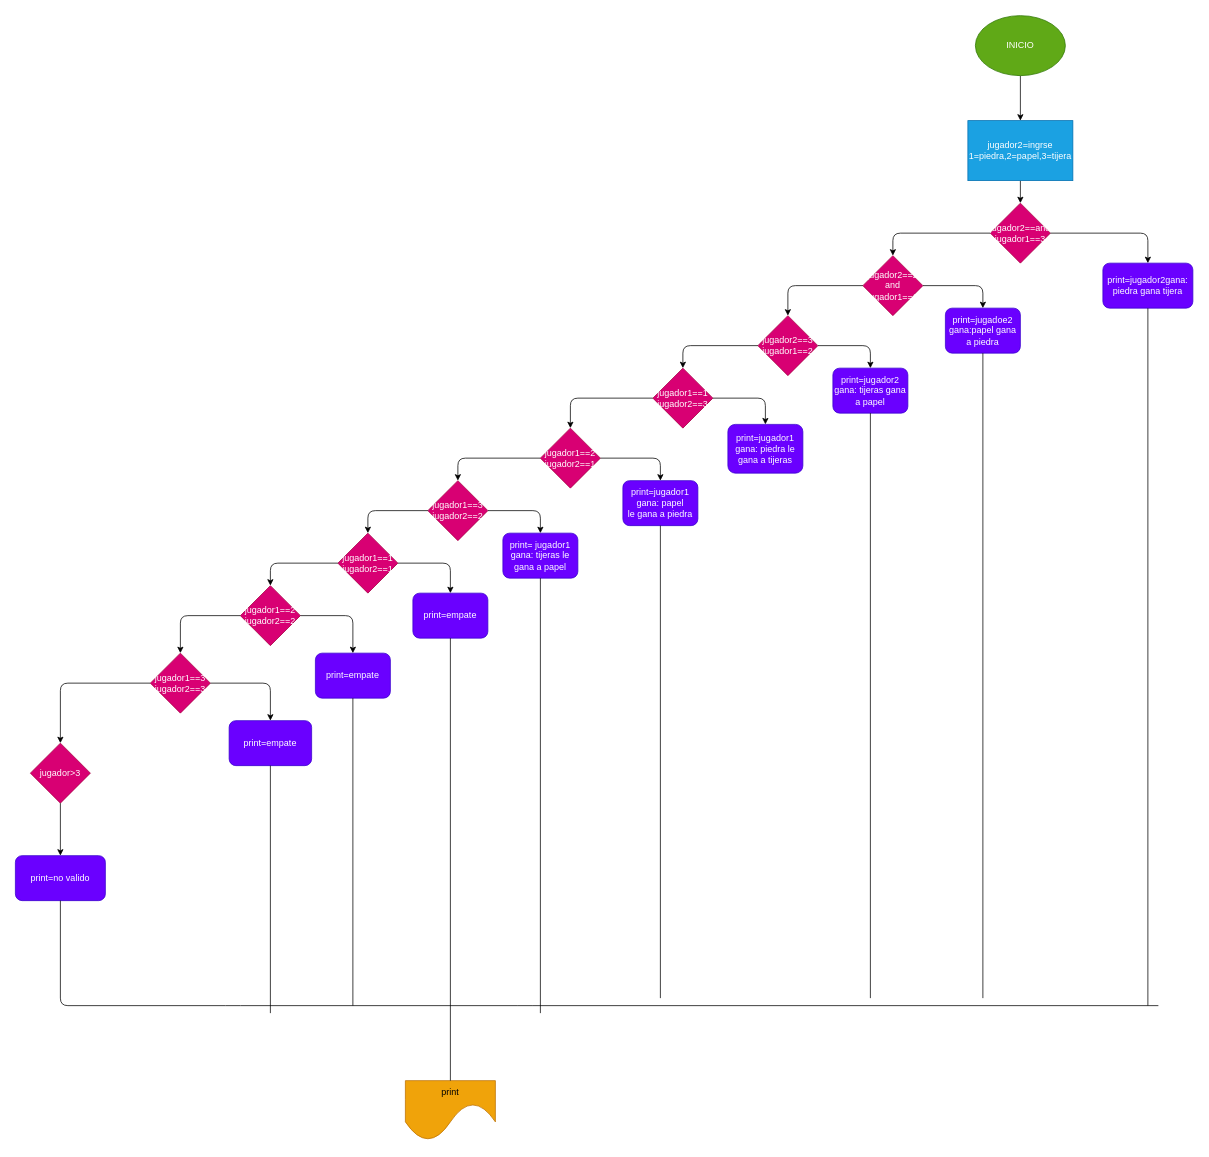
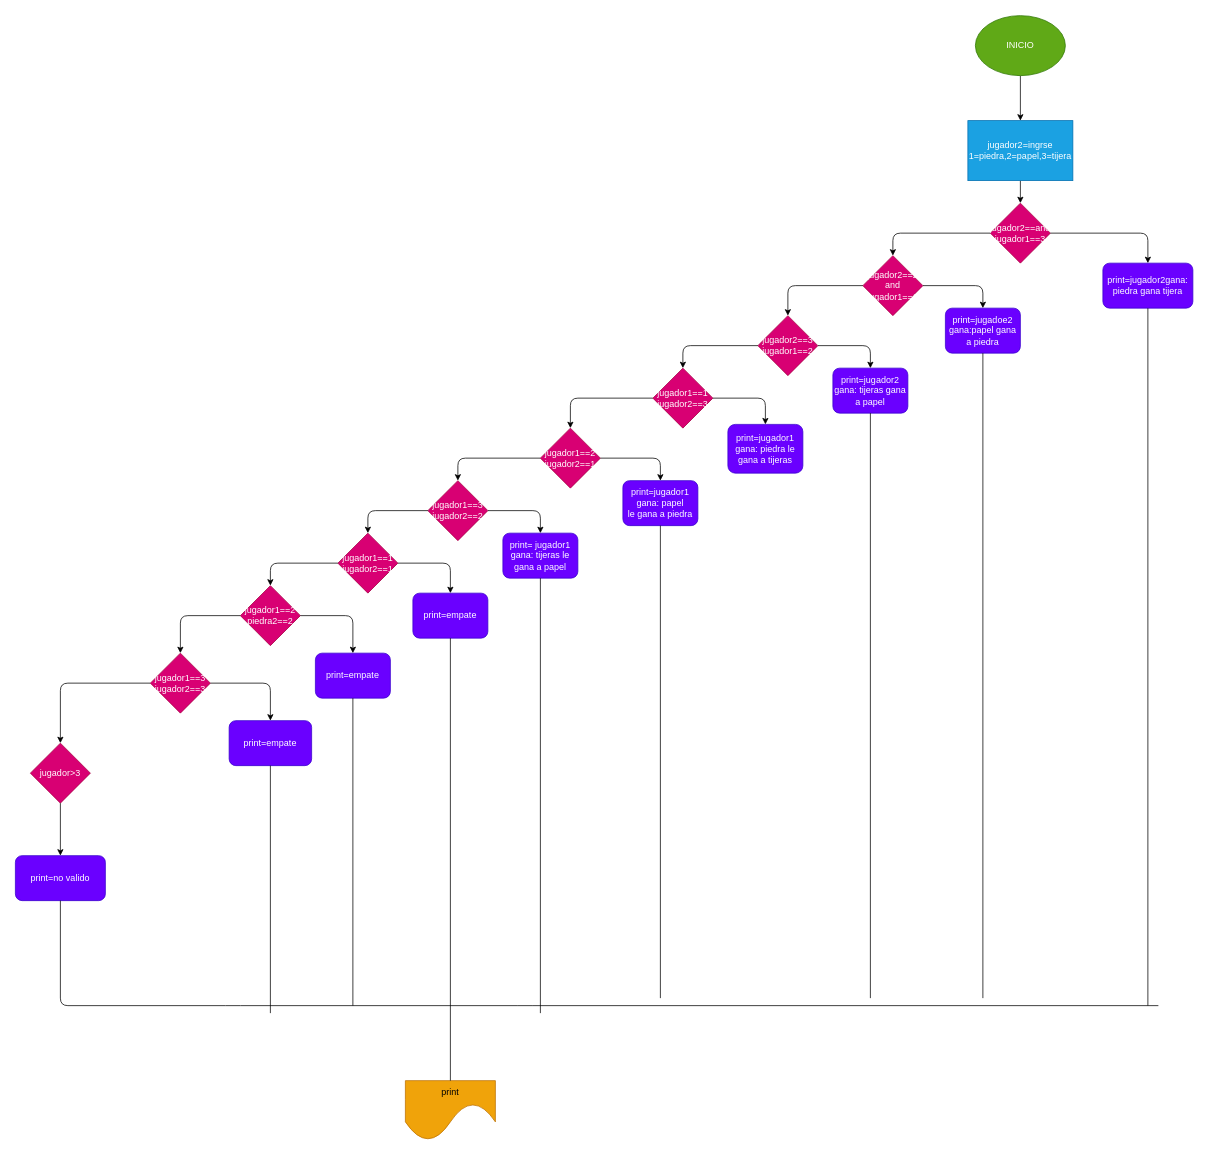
node "jugador1==2 jugador2==2": label "jugador1==2 jugador2==2" -> "jugador1==2 piedra2==2"
